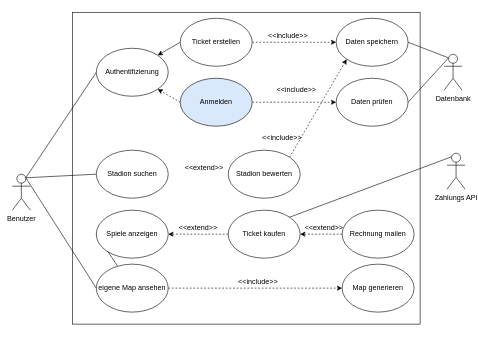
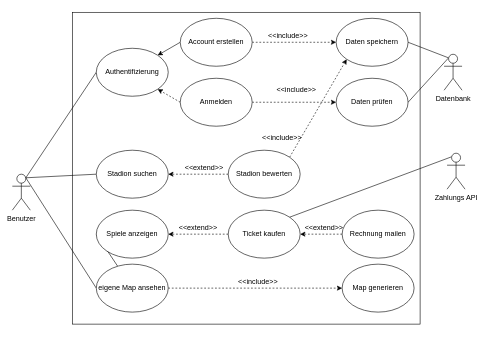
node "Ticket erstellen": label "Ticket erstellen" -> "Account erstellen"
node "Anmelden": fillcolor #dae8fc -> #ffffff
edge "Stadion bewerten" -> "Stadion suchen": added
